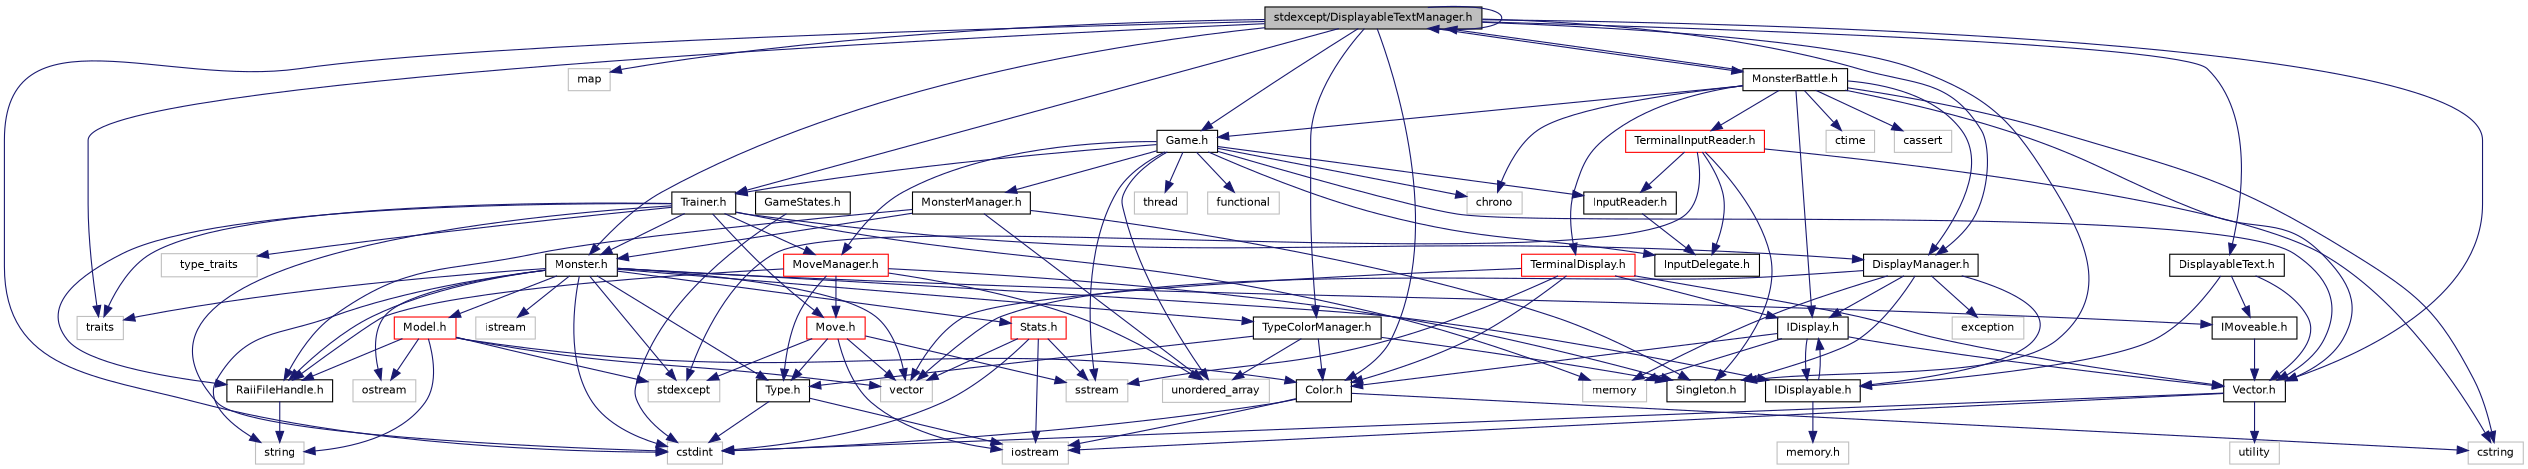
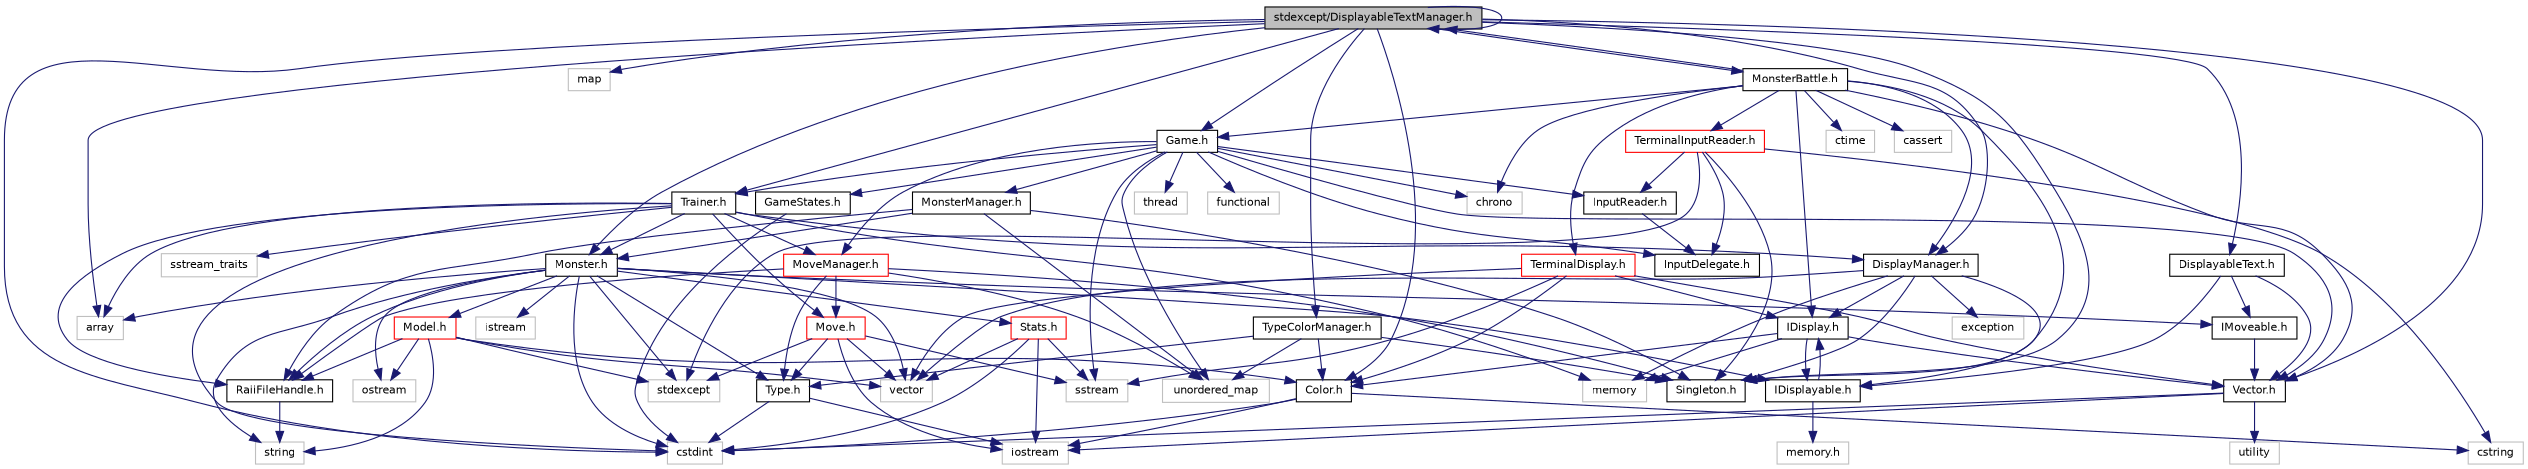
edge "Game.h" -> "GameStates.h": added
edge "MonsterBattle.h" -> "cstring": now "MonsterBattle.h" -> "Singleton.h"
node "type_traits": label "type_traits" -> "sstream_traits"
edge "Monster.h" -> "TypeColorManager.h": removed
node "traits": label "traits" -> "array"
node "unordered_array": label "unordered_array" -> "unordered_map"
